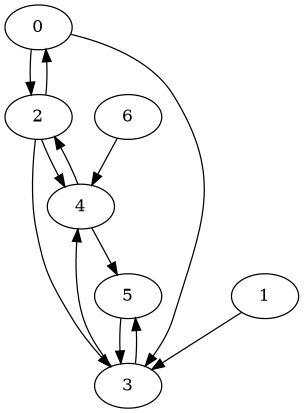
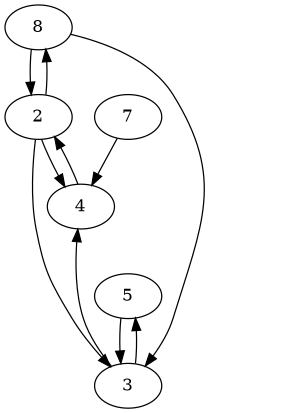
node "0": label "0" -> "8"
node "6": label "6" -> "7"
edge "4" -> "5": removed
node "1": removed
